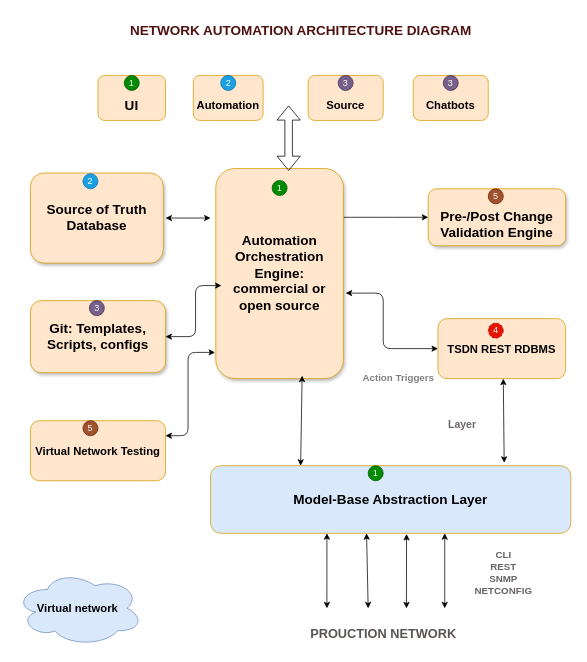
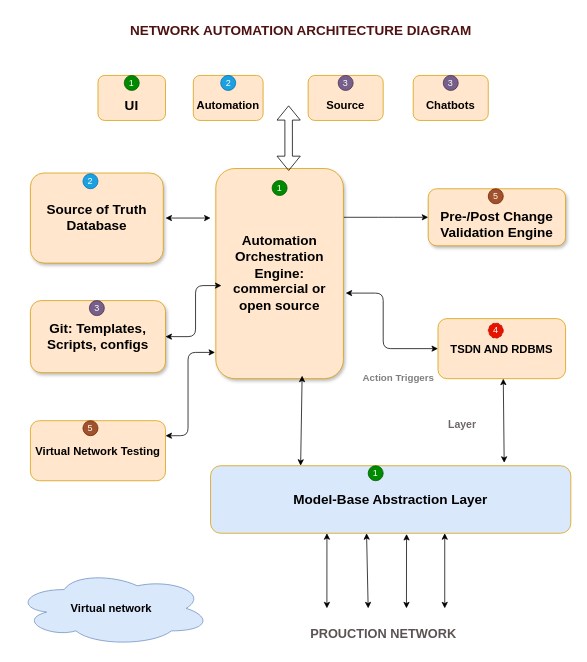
node "TSDN REST RDBMS": label "TSDN REST RDBMS" -> "TSDN AND RDBMS"
node "CLI REST SNMP NETCONFIG": removed
node "Virtual network": size 128x75 -> 195x75
